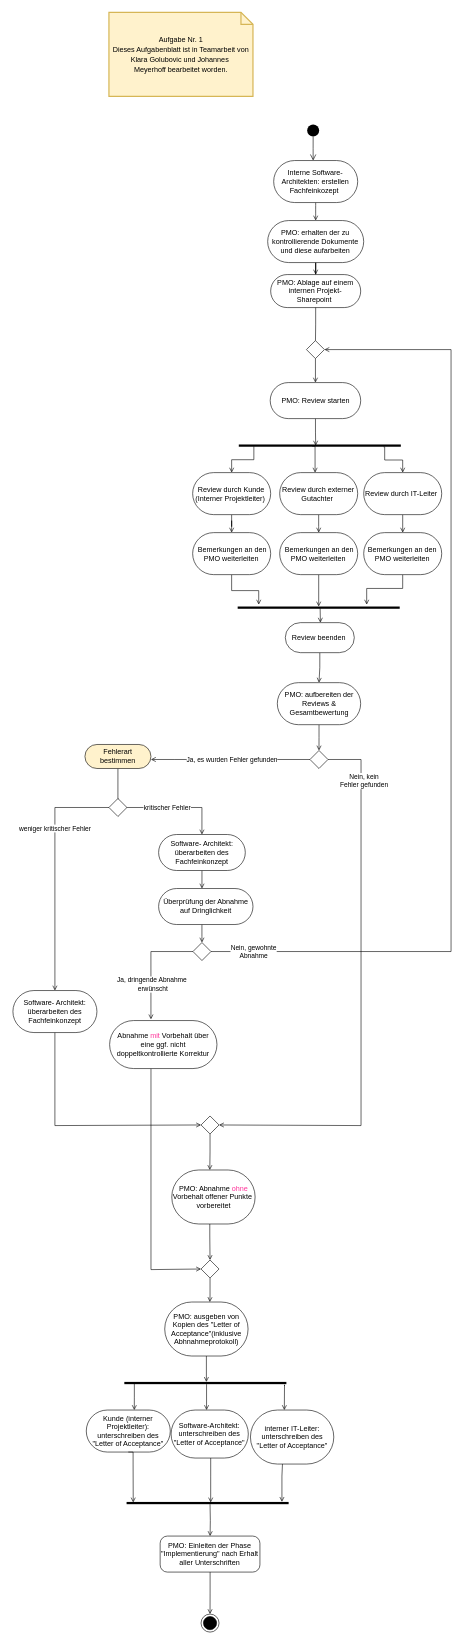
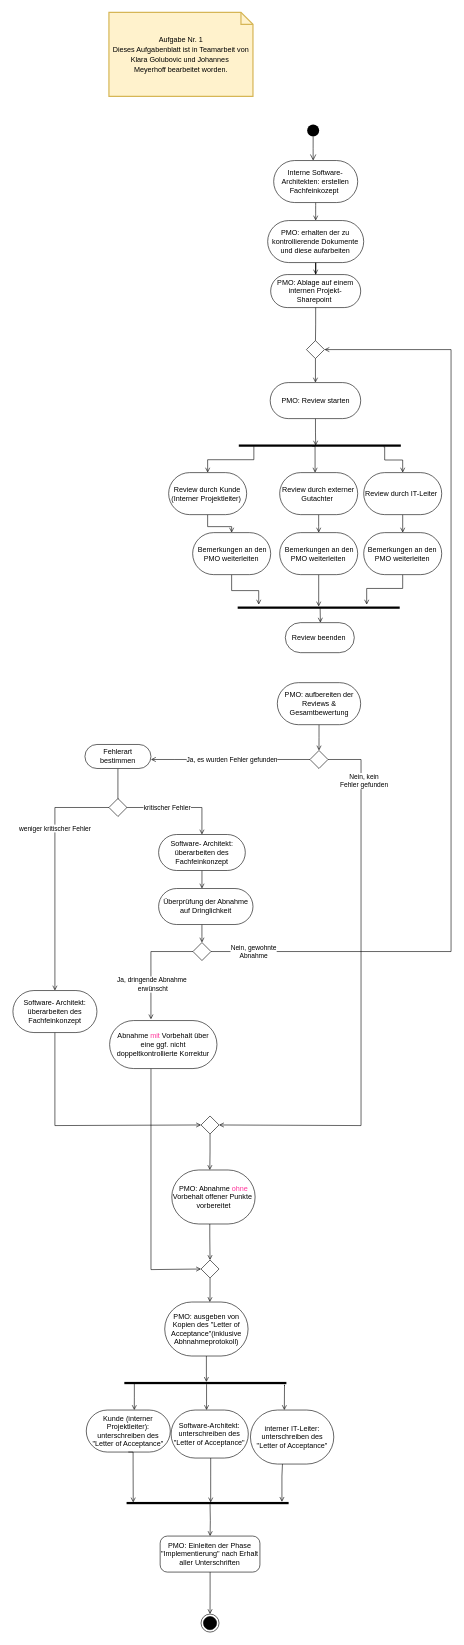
node "Review durch Kunde (Interner Projektleiter)": moved (232, 494) -> (208, 494)
edge "Review beenden" -> "PMO: aufbereiten der Reviews & Gesamtbewertung": removed
node "Fehlerart bestimmen": fillcolor #fff2cc -> #ffffff
